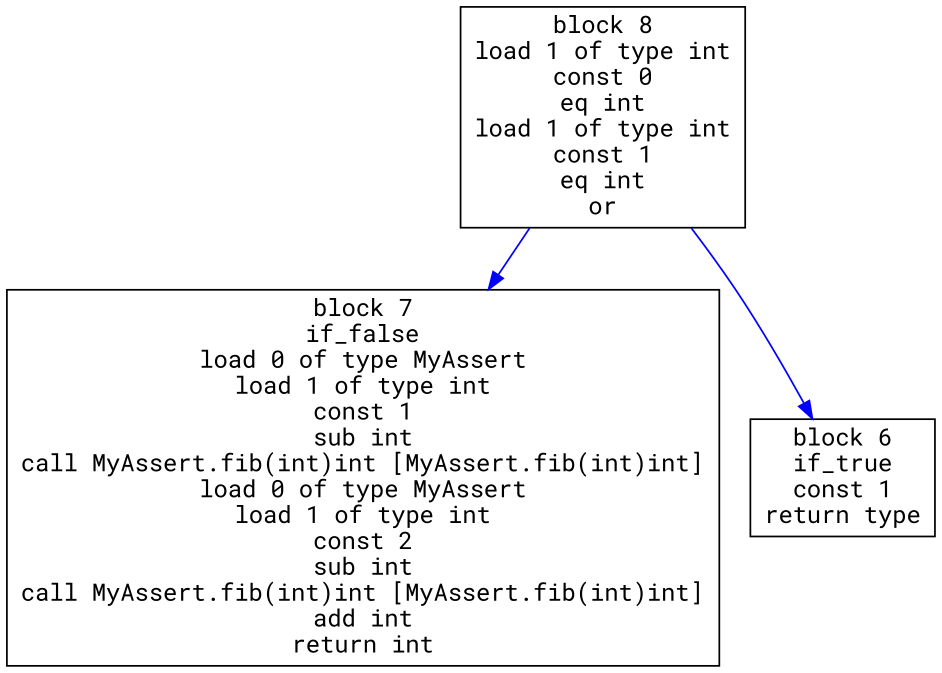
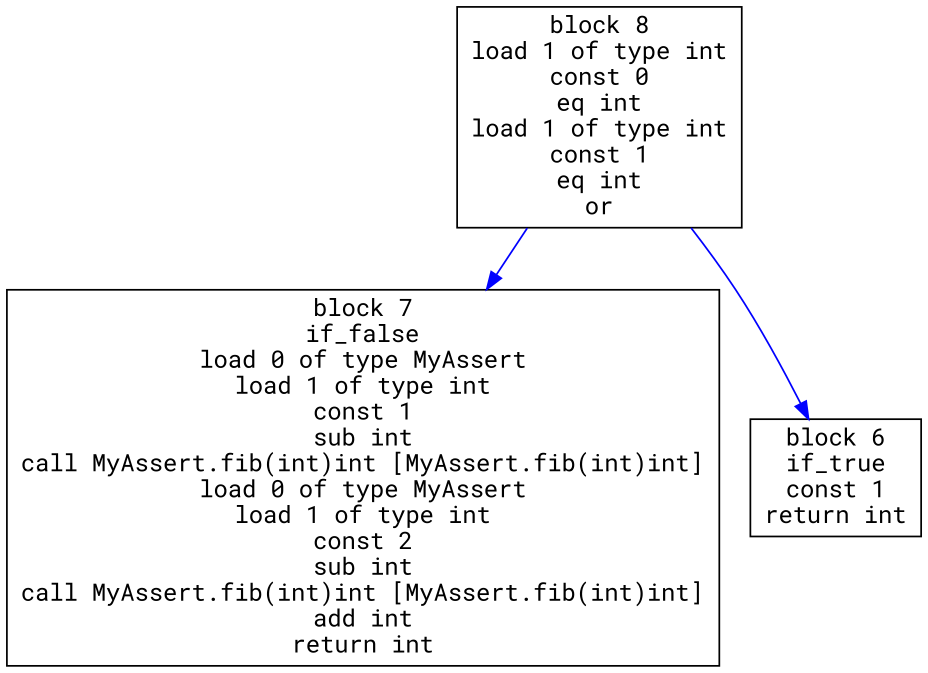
node "block 6 if_true const 1 return type": label "block 6 if_true const 1 return type" -> "block 6 if_true const 1 return int"
